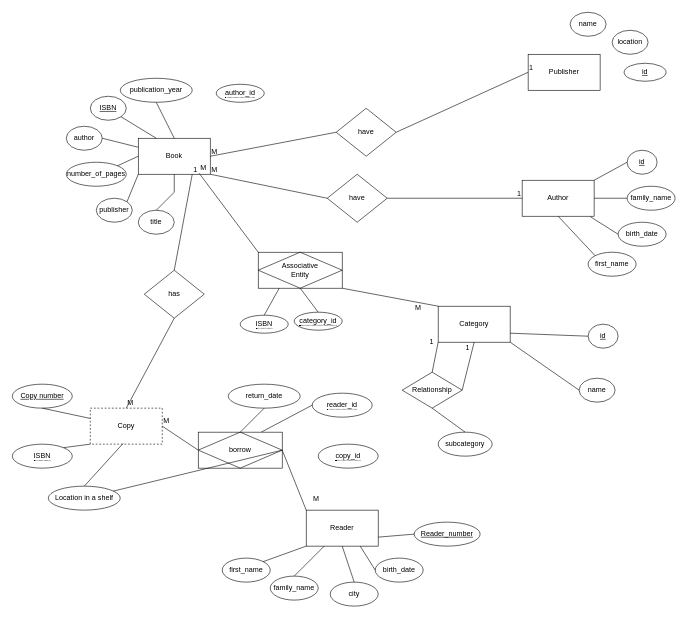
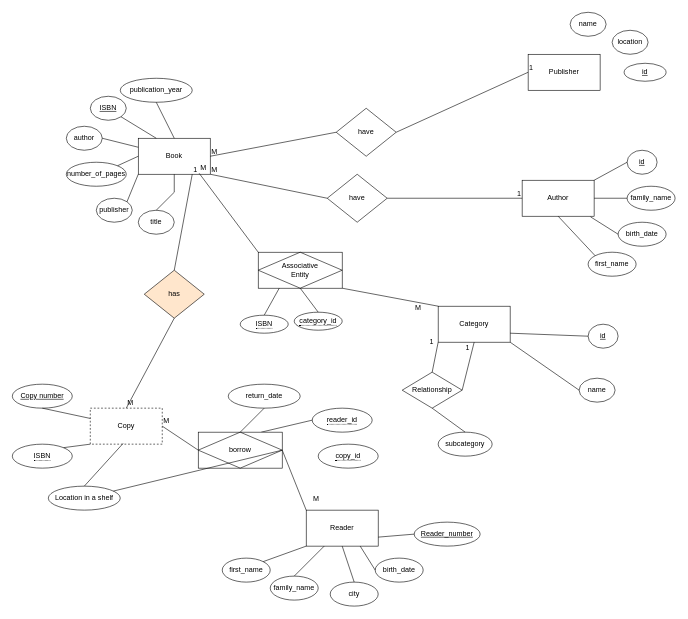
node "author_id": removed
node "has": fillcolor #ffffff -> #ffe6cc
node "reader_id": moved (342, 405) -> (342, 420)
